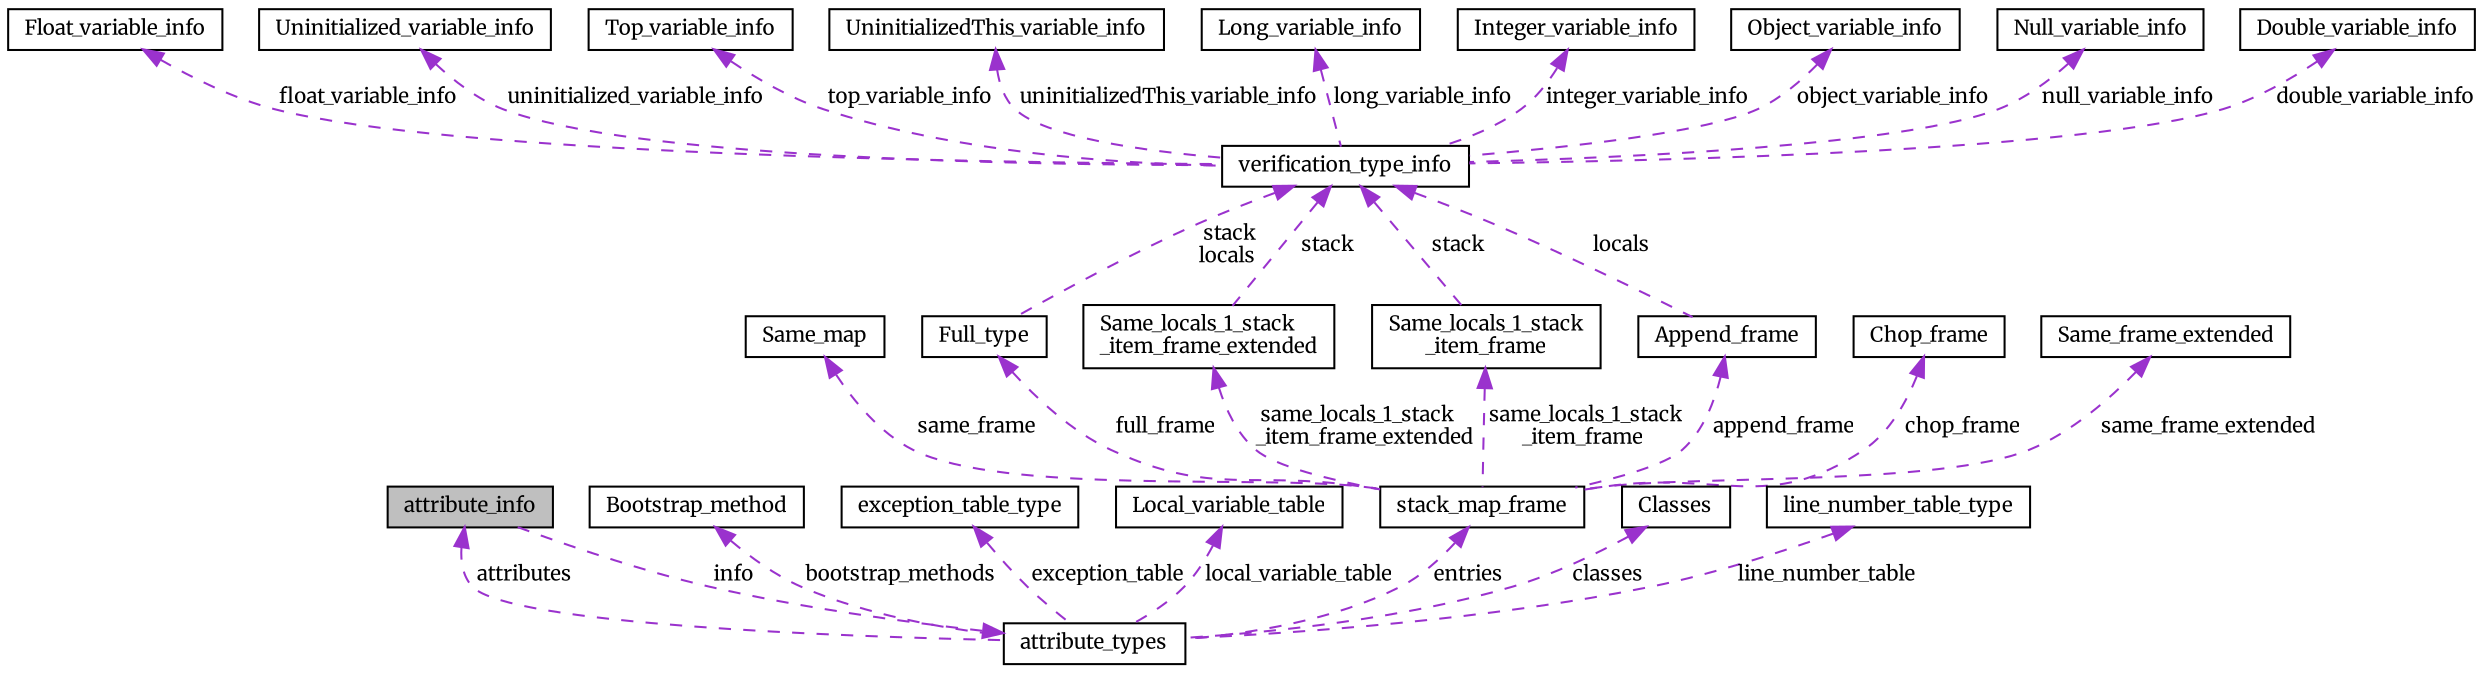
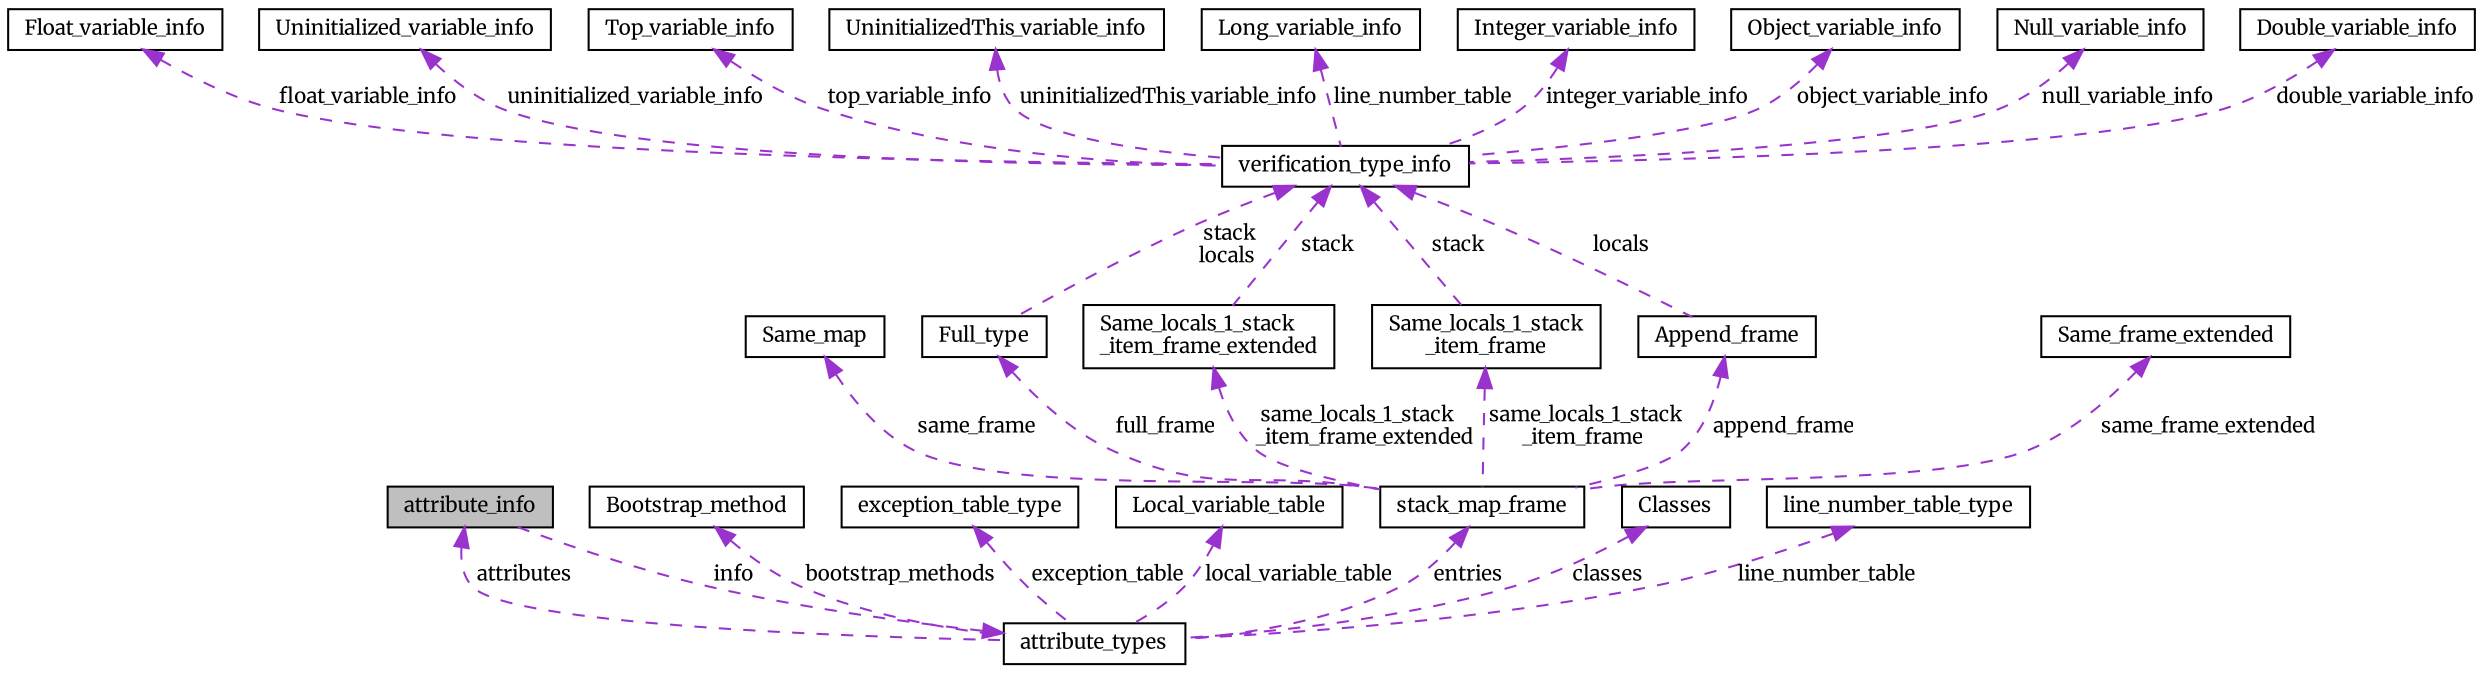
edge "verification_type_info" -> "Long_variable_info": label " long_variable_info" -> " line_number_table"
node "Chop_frame": removed
